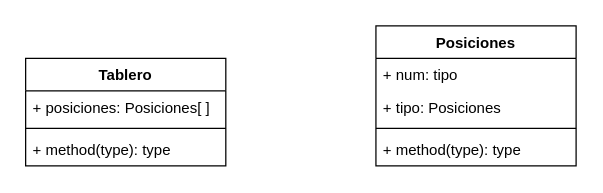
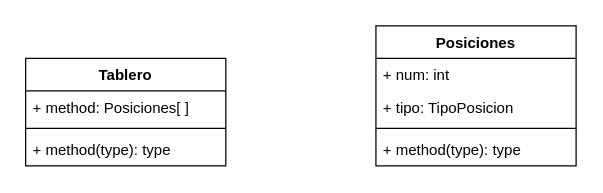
node "+ num: tipo": label "+ num: tipo" -> "+ num: int"
node "+ posiciones: Posiciones[ ]": label "+ posiciones: Posiciones[ ]" -> "+ method: Posiciones[ ]"
node "+ tipo: Posiciones": label "+ tipo: Posiciones" -> "+ tipo: TipoPosicion"
